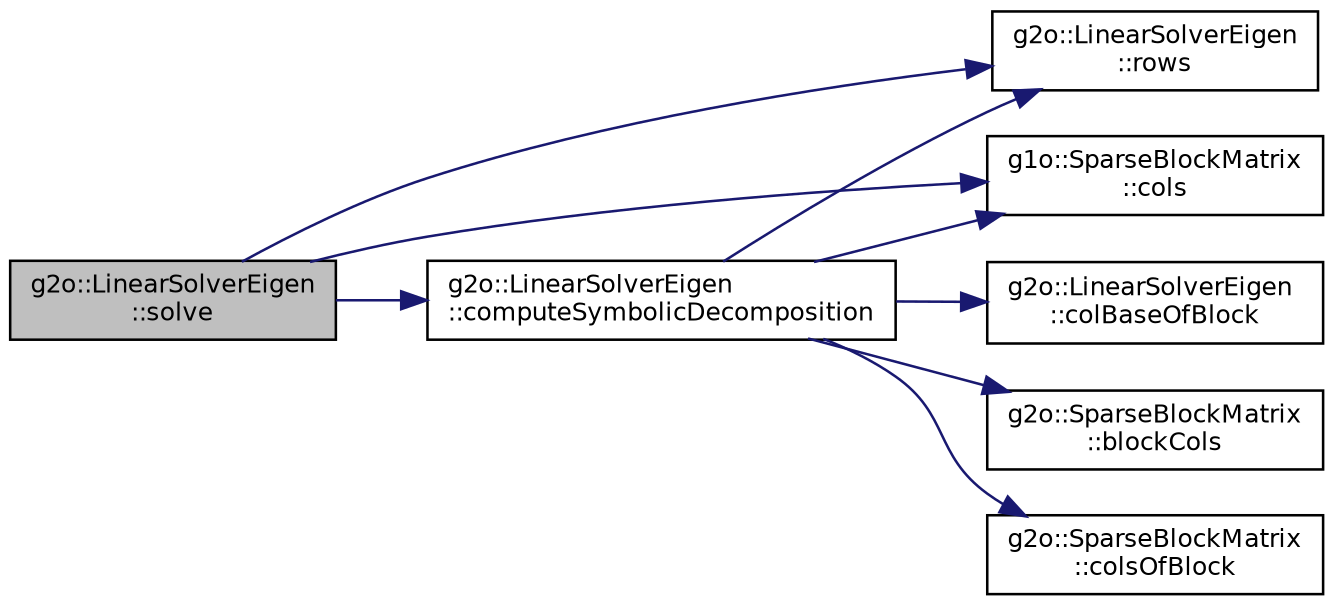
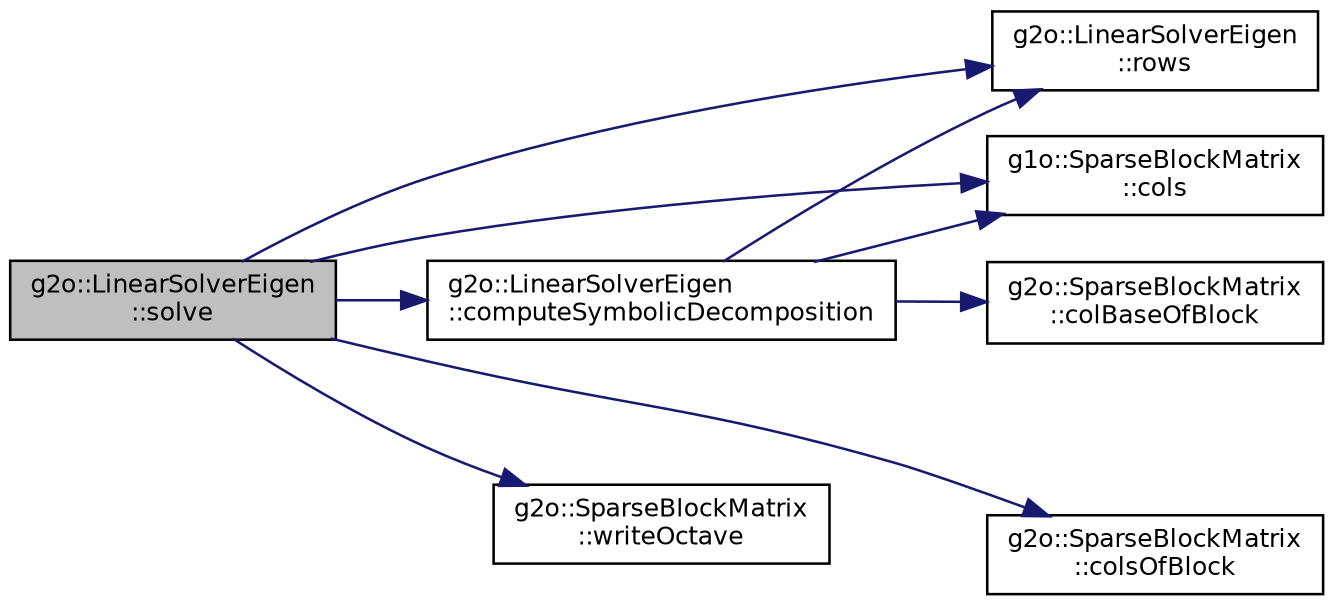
node "g2o::LinearSolverEigen ::colBaseOfBlock": label "g2o::LinearSolverEigen ::colBaseOfBlock" -> "g2o::SparseBlockMatrix ::colBaseOfBlock"
edge "g2o::LinearSolverEigen ::computeSymbolicDecomposition" -> "g2o::SparseBlockMatrix ::colsOfBlock": now "g2o::LinearSolverEigen ::solve" -> "g2o::SparseBlockMatrix ::colsOfBlock"
node "g2o::SparseBlockMatrix ::blockCols": removed
node "g2o::SparseBlockMatrix ::writeOctave": added
